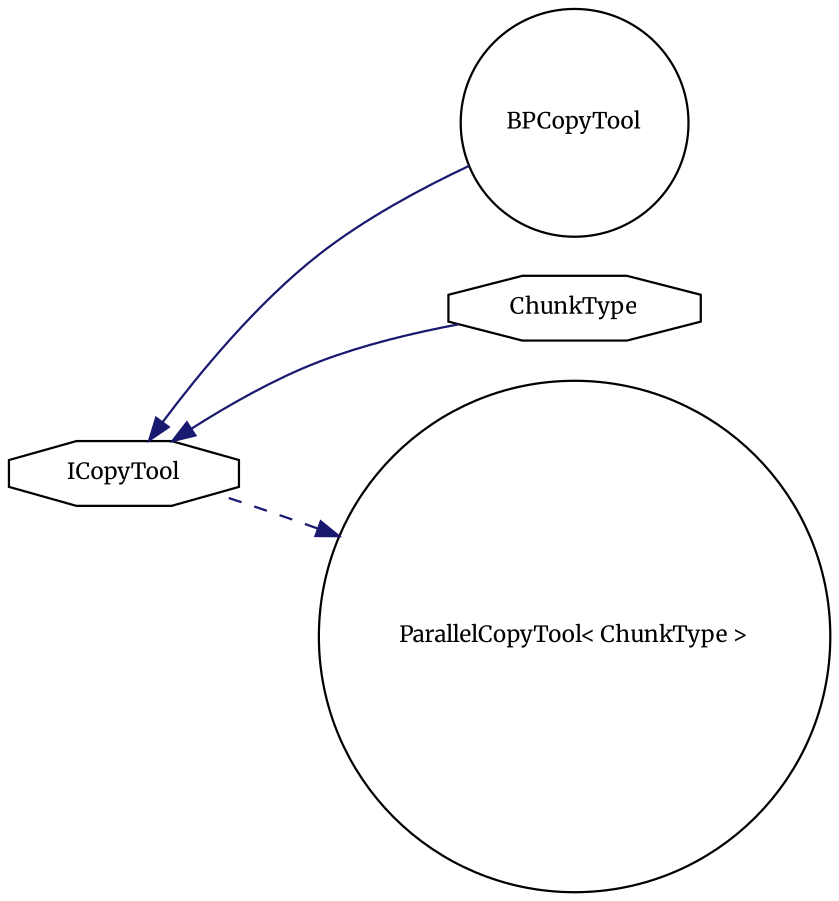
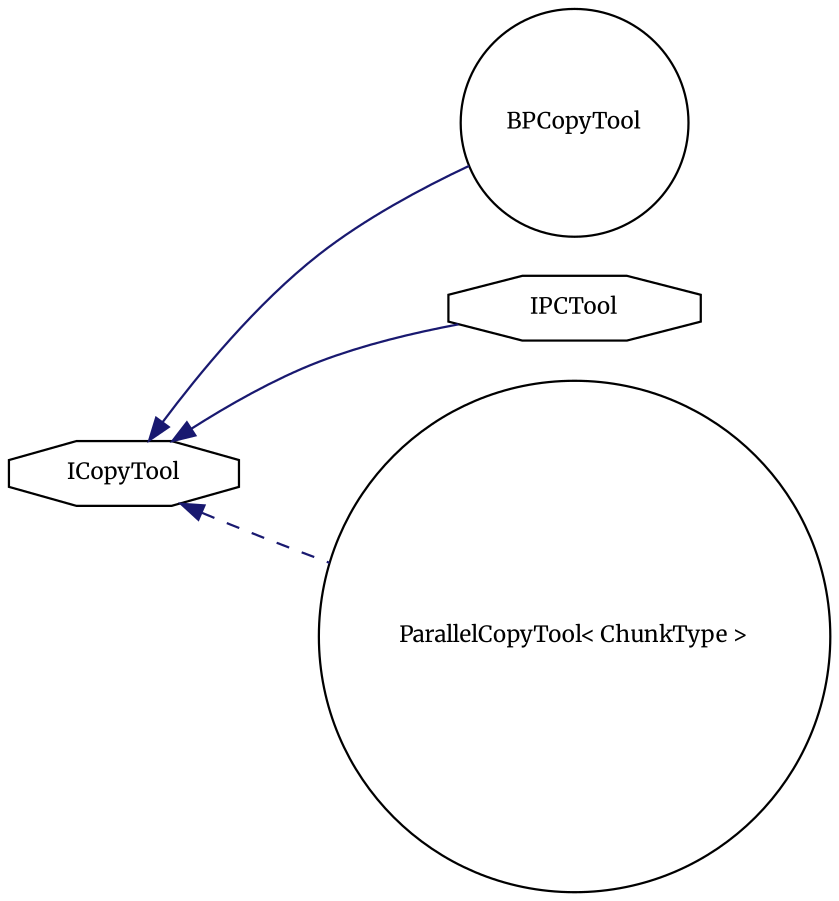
node "ChunkType": label "ChunkType" -> "IPCTool"
edge "ICopyTool" -> "ParallelCopyTool< ChunkType >": reversed
